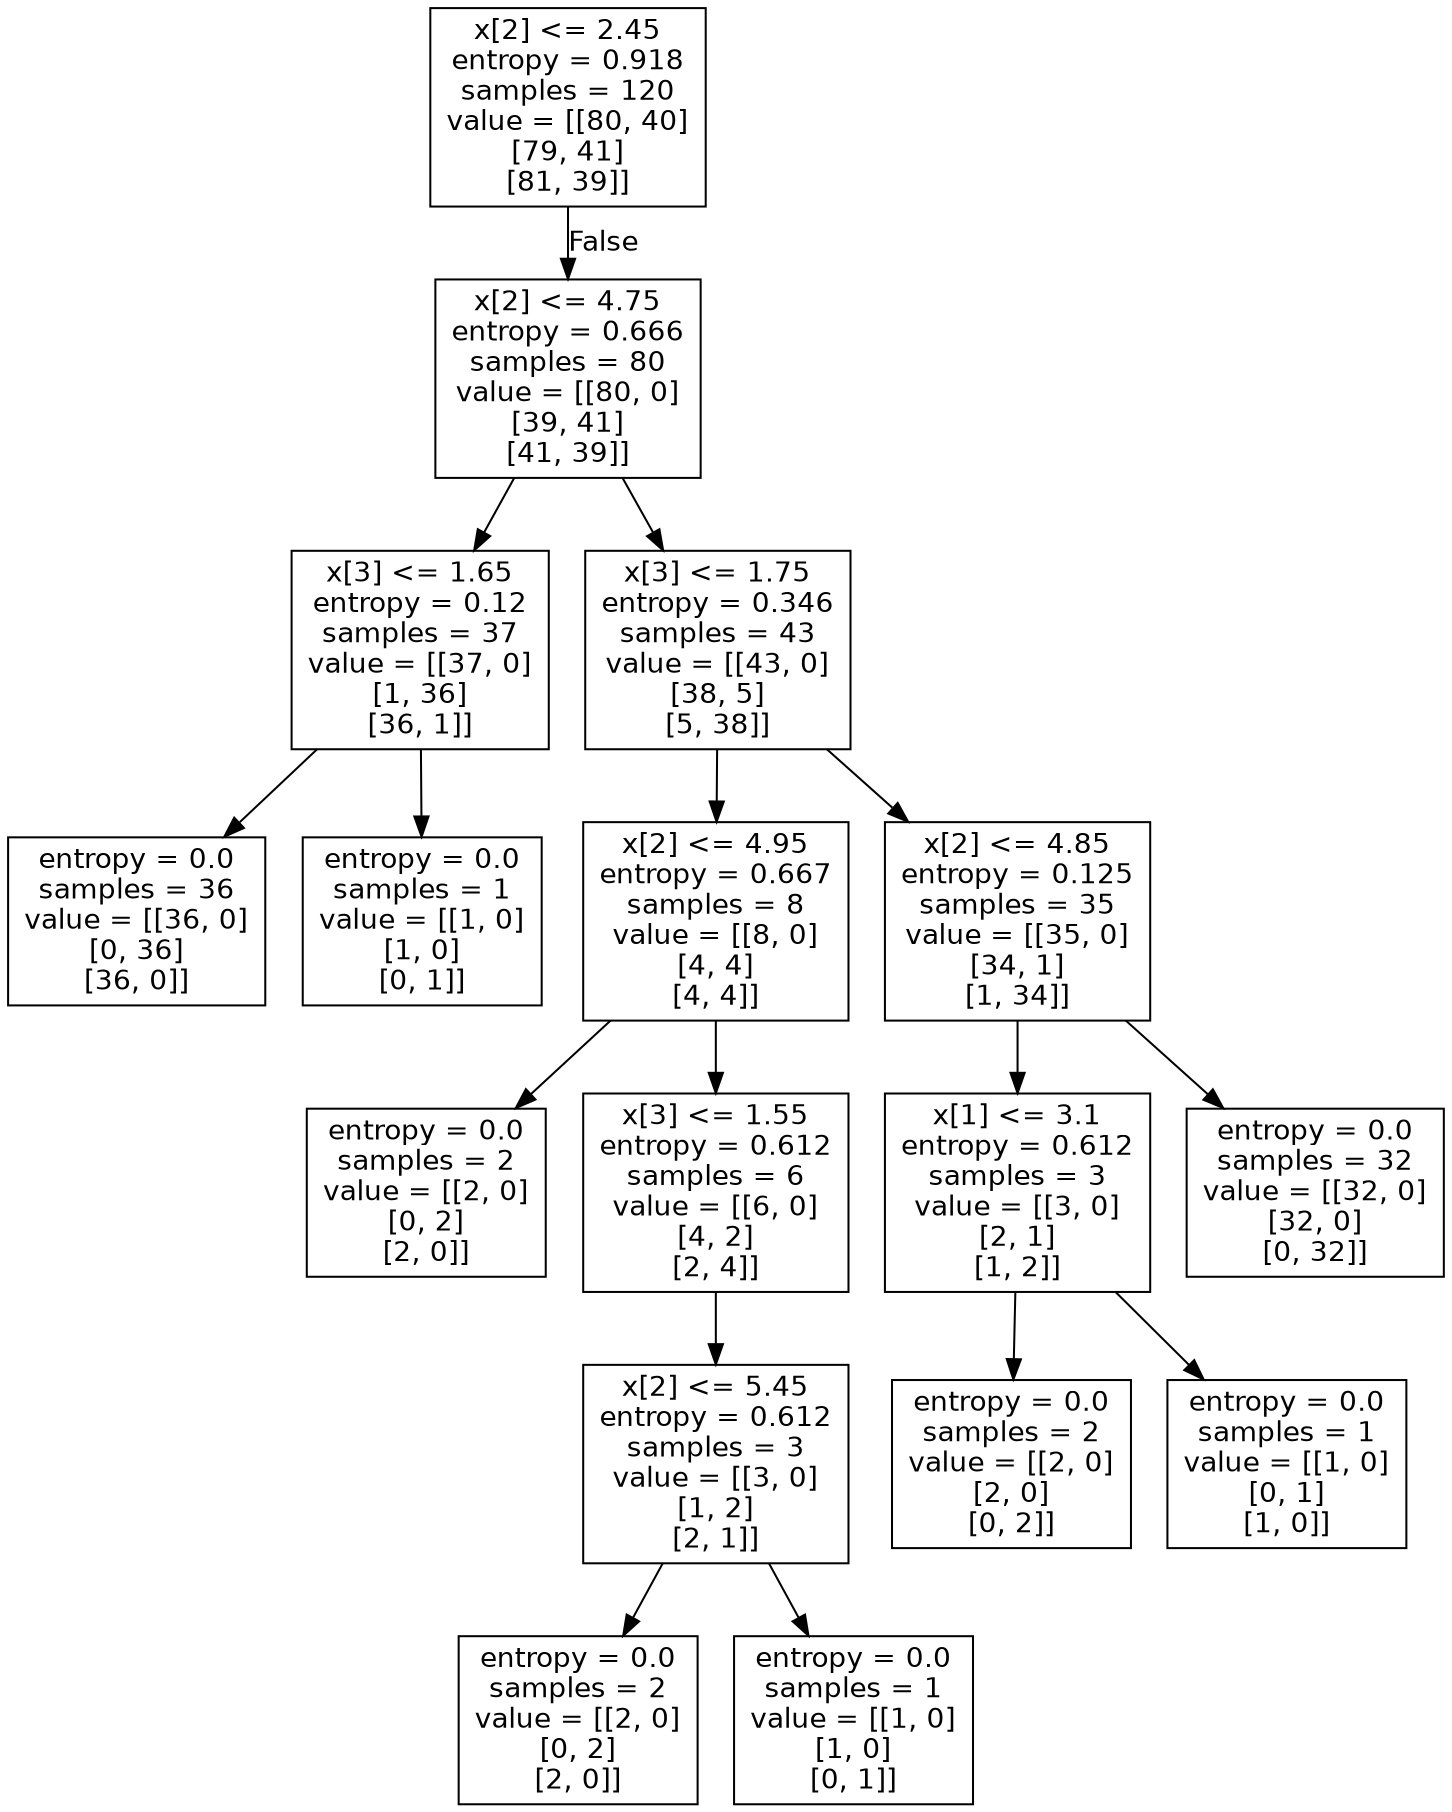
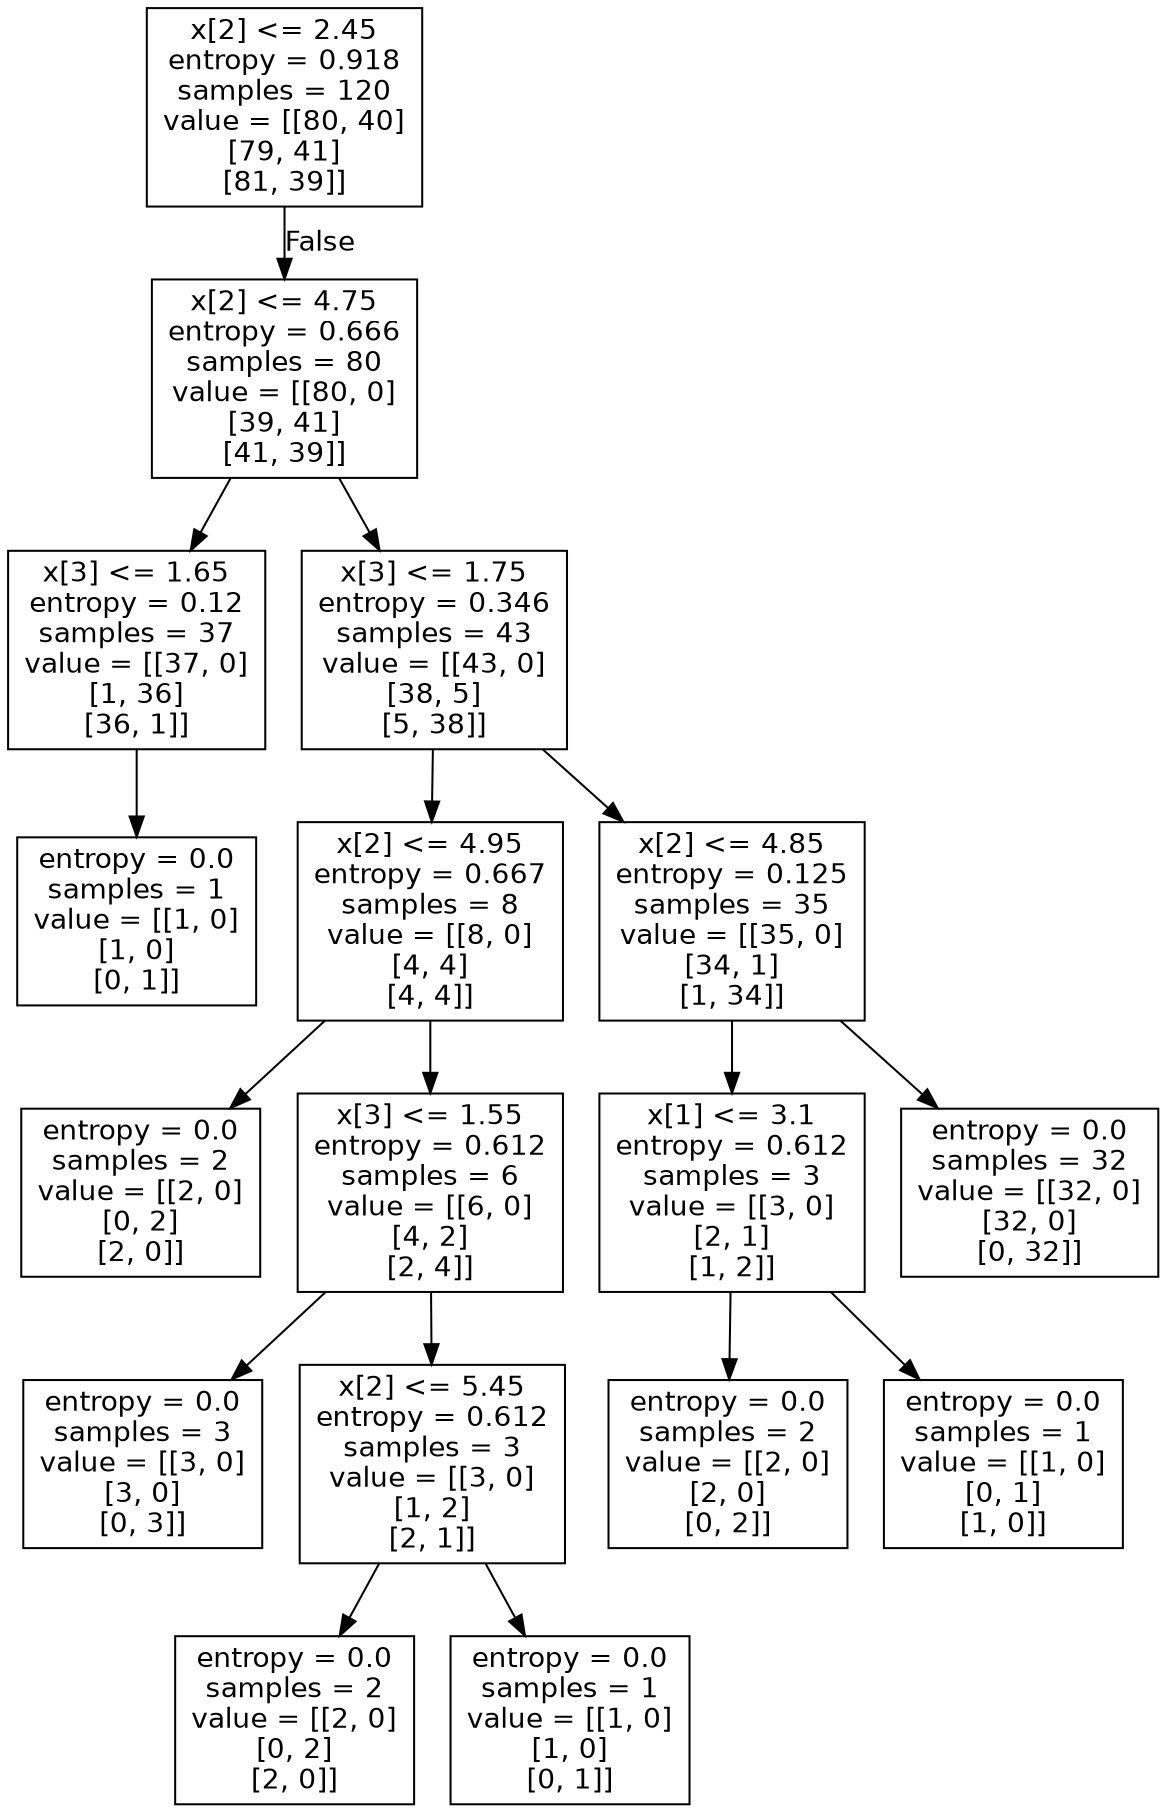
node "entropy = 0.0 samples = 36 value = [[36, 0] [0, 36] [36, 0]]": removed
node "entropy = 0.0 samples = 3 value = [[3, 0] [3, 0] [0, 3]]": added
